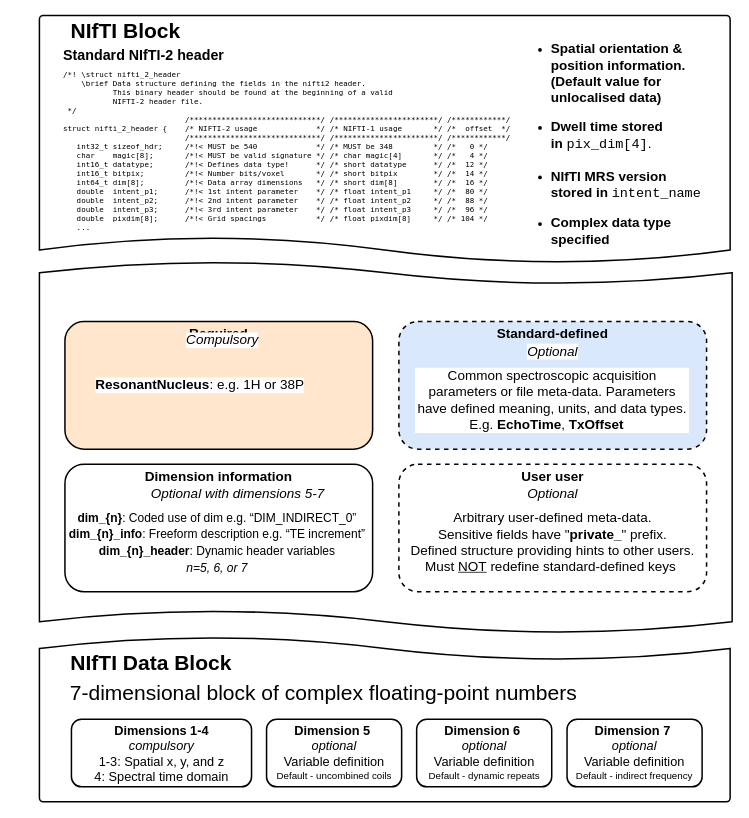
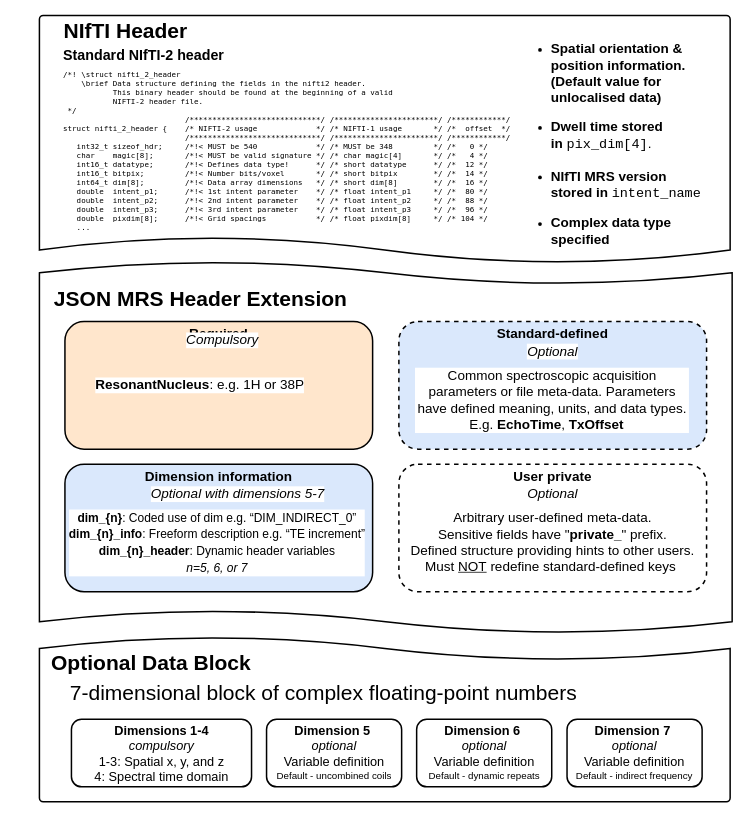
node "NIfTI Block": label "NIfTI Block" -> "NIfTI Header"
node "JSON MRS Header Extension": added
node "User user": label "User user" -> "User private"
node "Dimension information": fillcolor #ffffff -> #dae8fc
node "NIfTI Data Block": label "NIfTI Data Block" -> "Optional Data Block"
